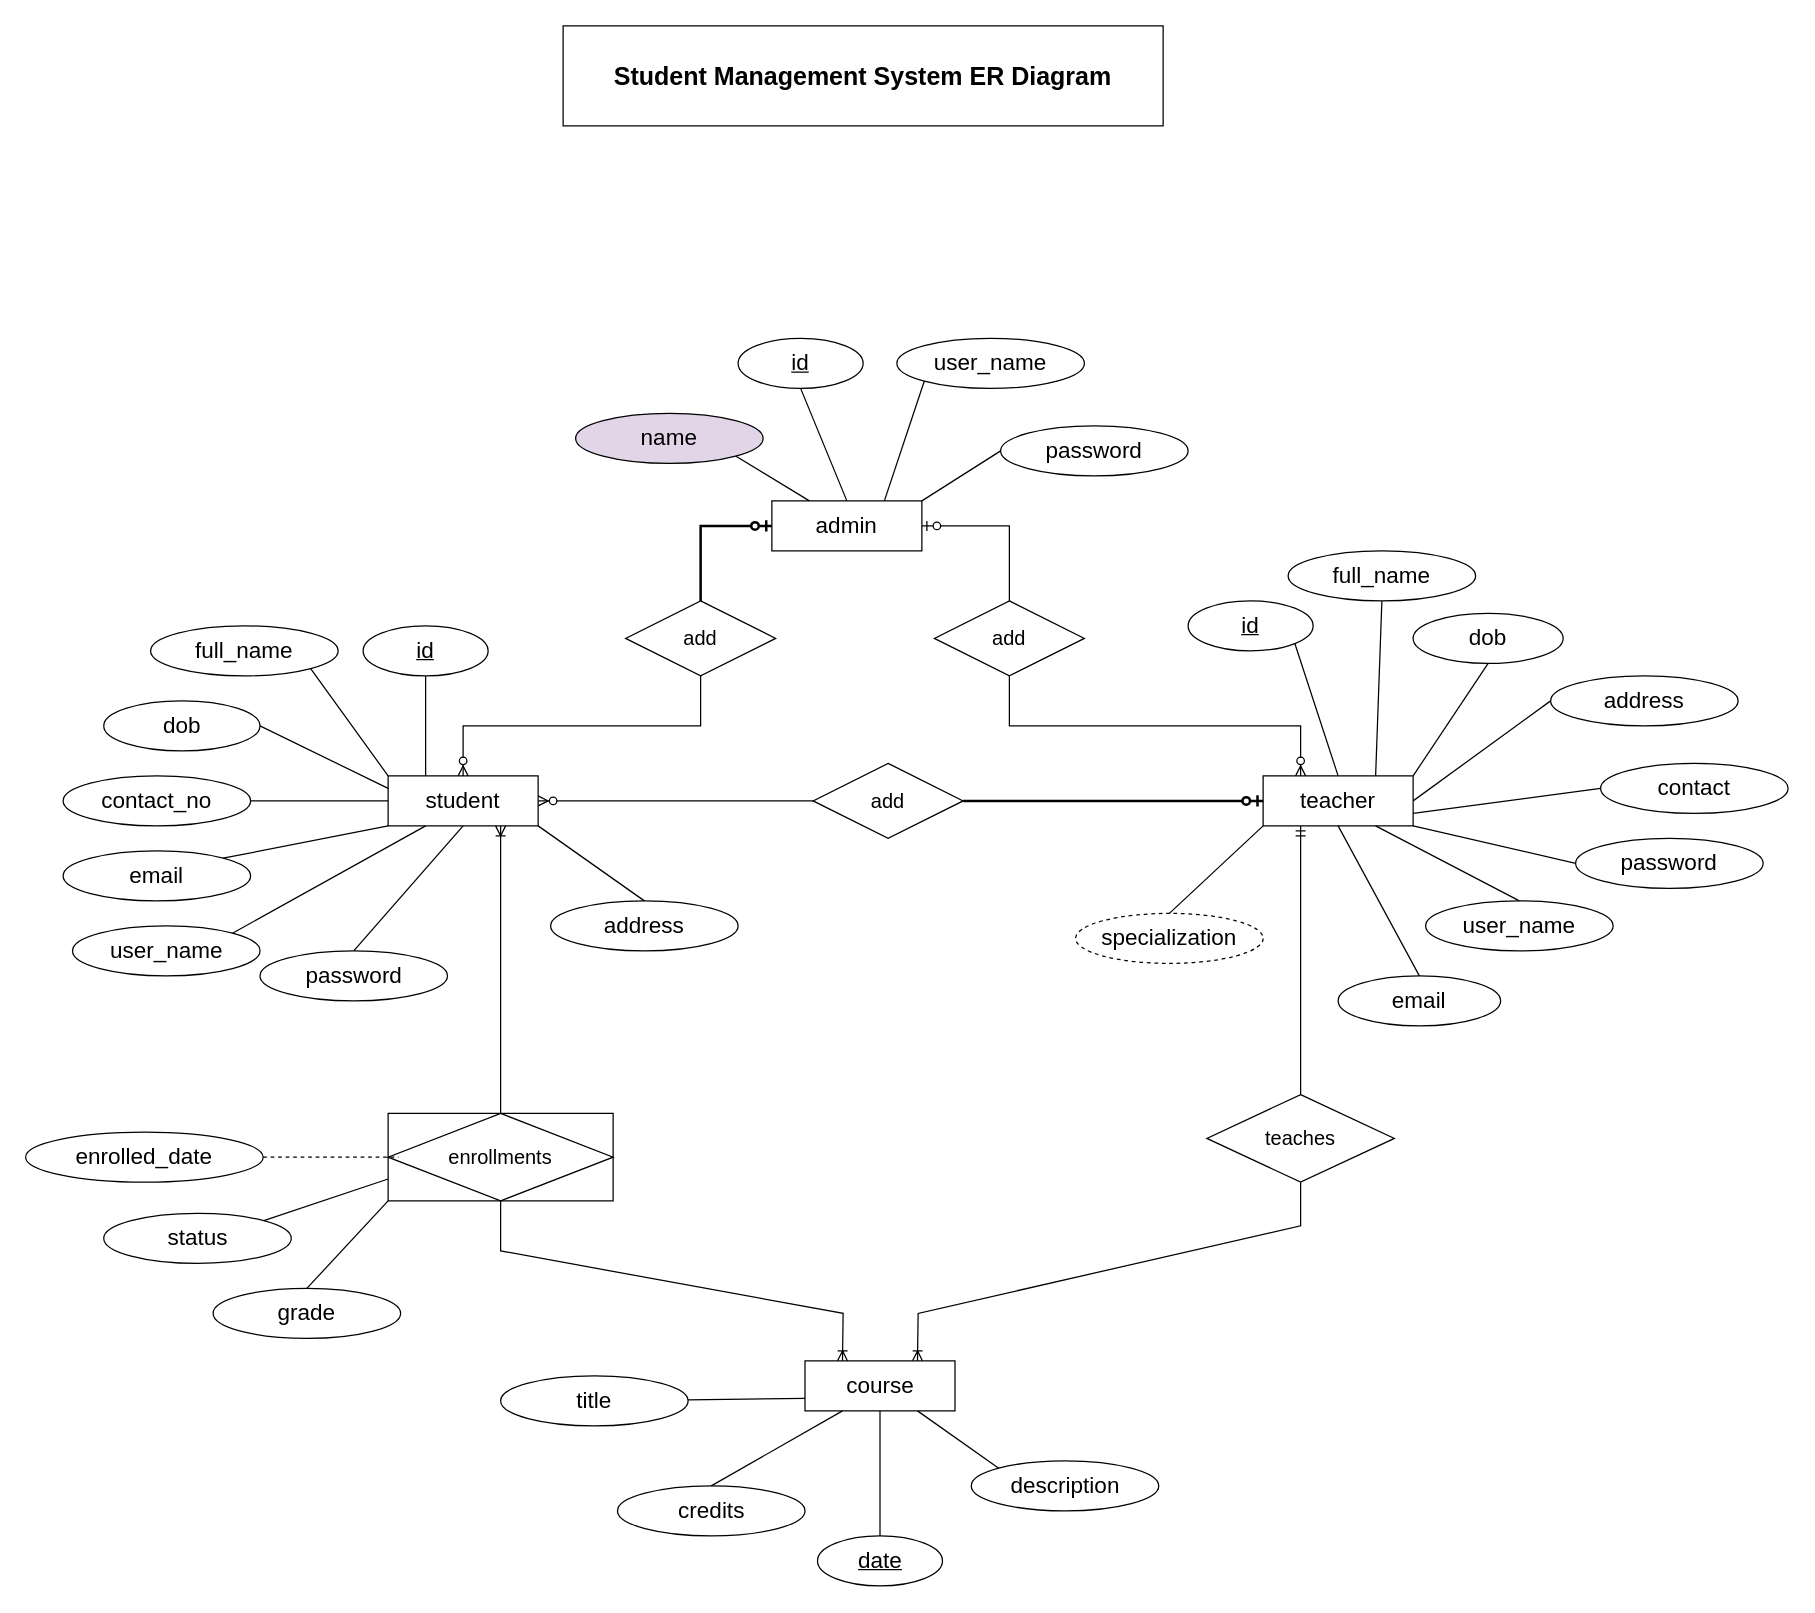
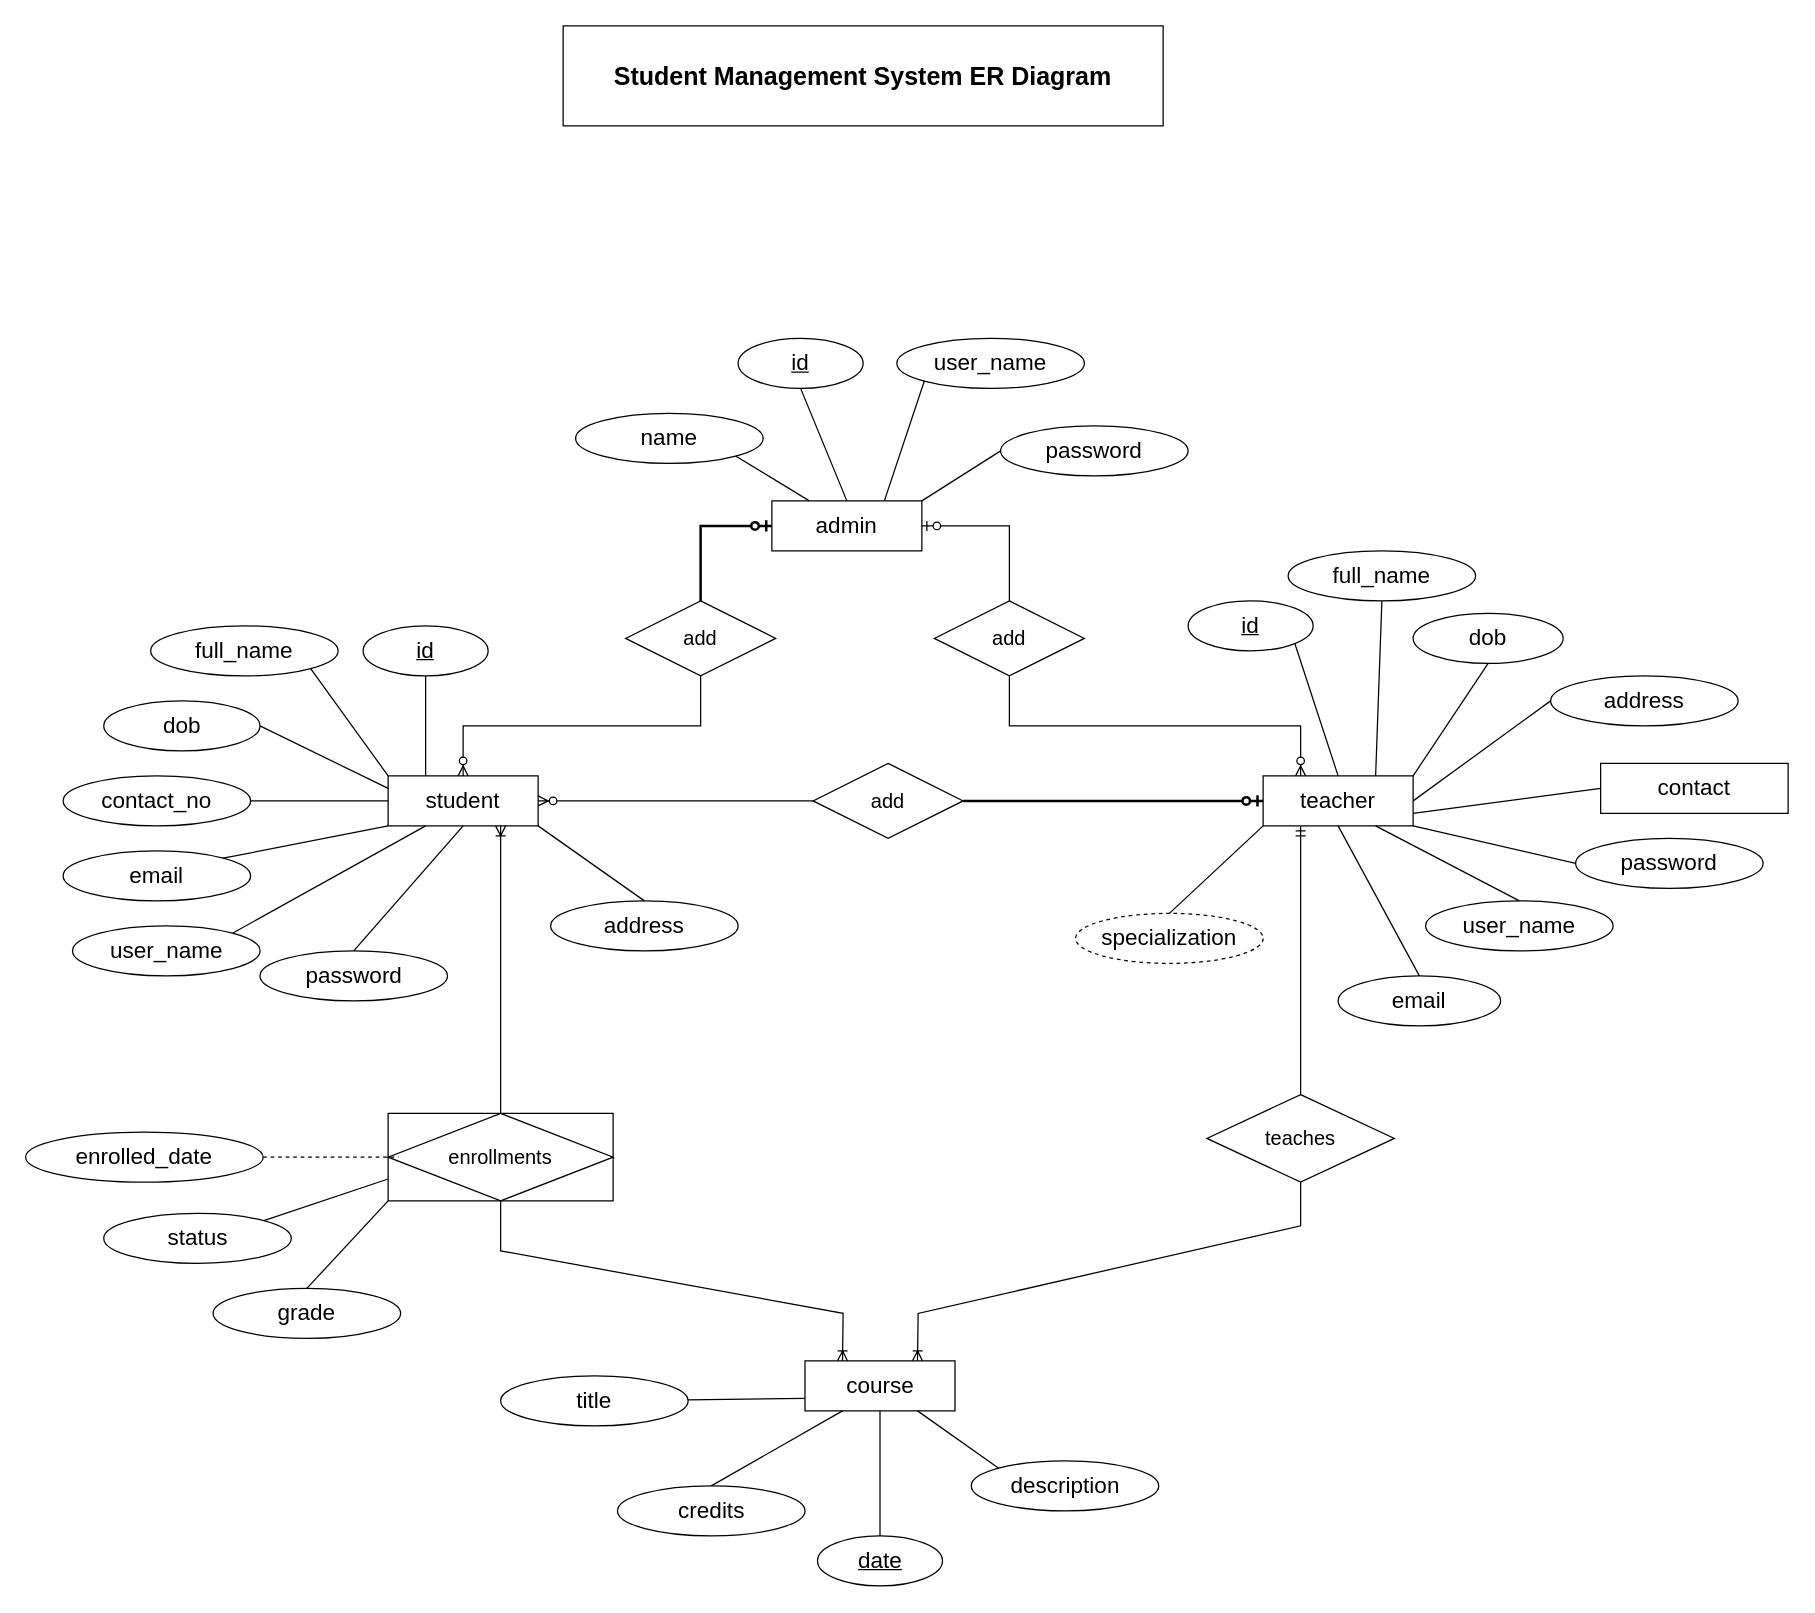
node "name": fillcolor #e1d5e7 -> #ffffff
node "contact": shape ellipse -> rectangle
